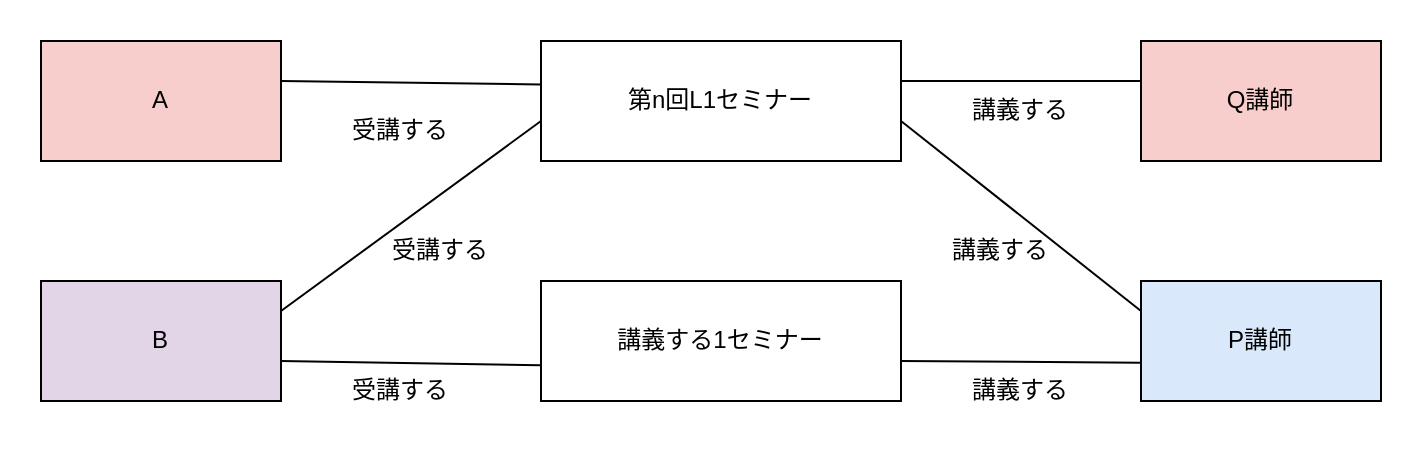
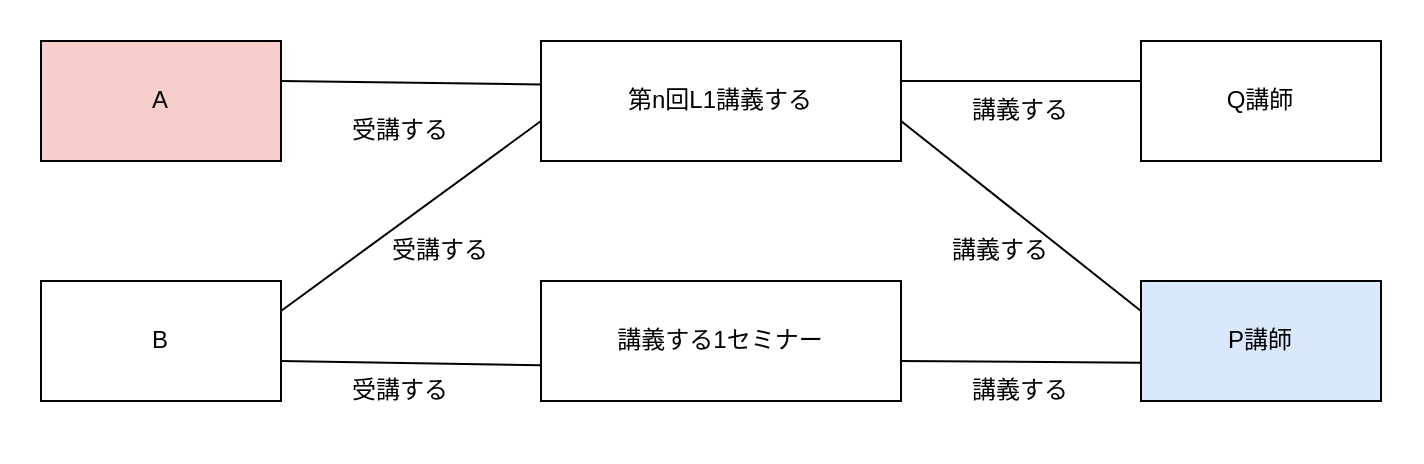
node "第n回L1セミナー": label "第n回L1セミナー" -> "第n回L1講義する"
node "Q講師": fillcolor #f8cecc -> #ffffff
node "B": fillcolor #e1d5e7 -> #ffffff
